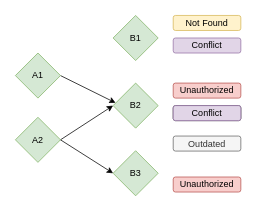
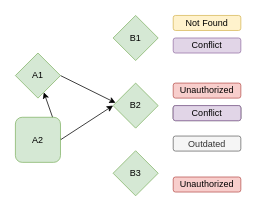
node "A2": shape diamond -> rounded rectangle
edge "A2" -> "B3": now "A2" -> "A1"
